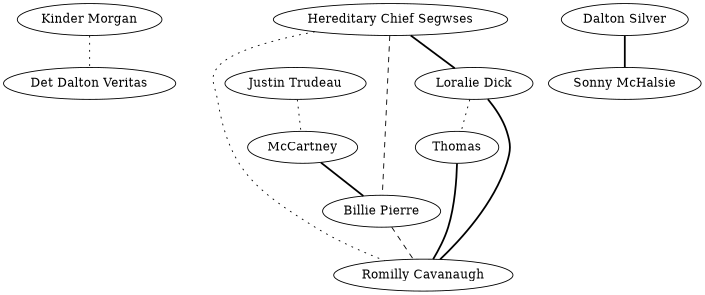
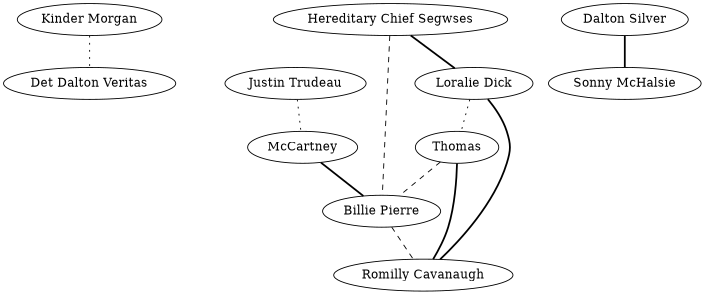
edge "Hereditary Chief Segwses" -- "Romilly Cavanaugh": removed
edge "Thomas" -- "Billie Pierre": added
